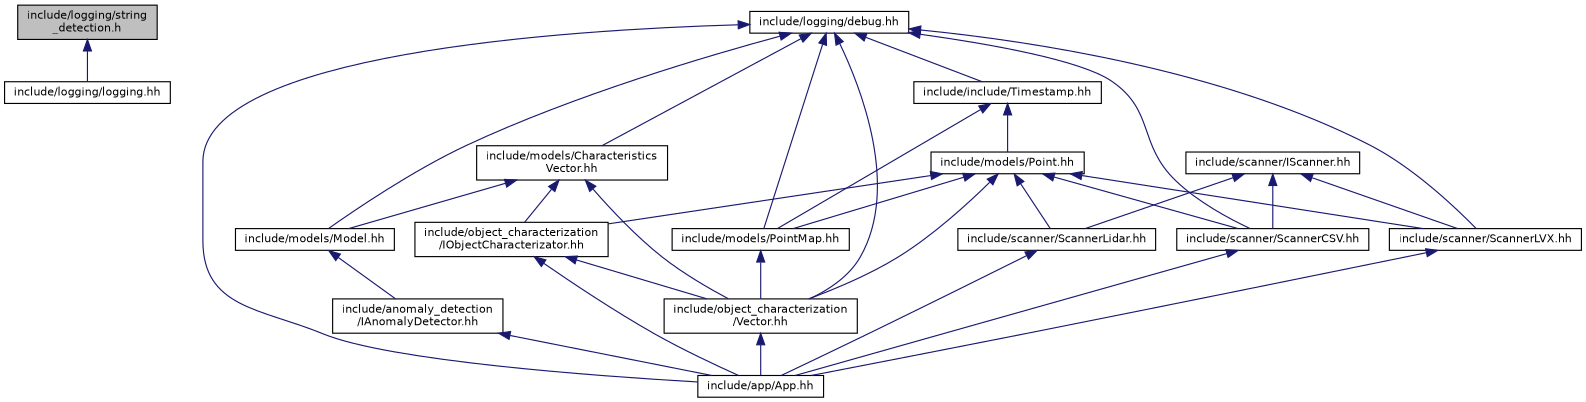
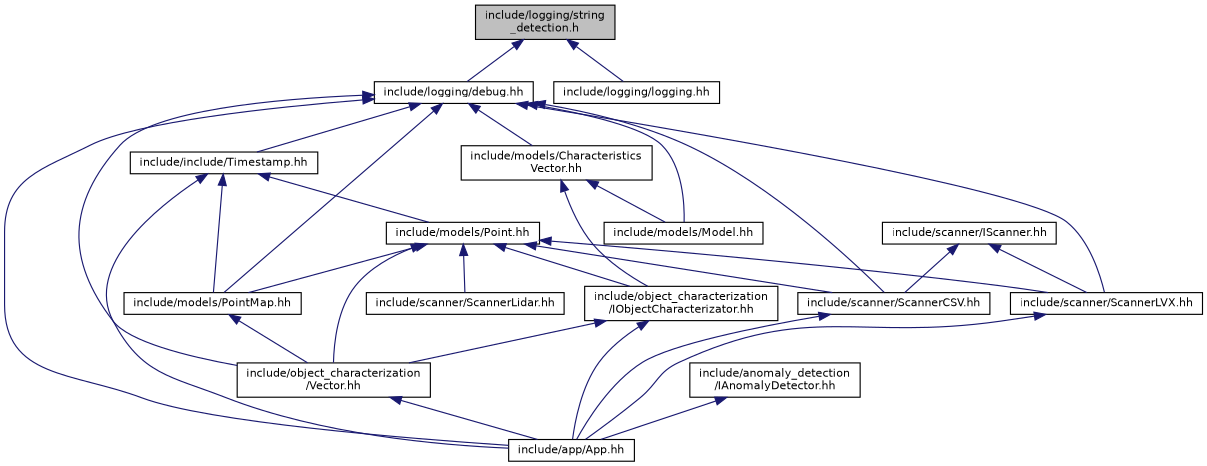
edge "include/logging/debug.hh" -> "include/logging/string _detection.h": added
edge "include/scanner/ScannerLidar.hh" -> "include/scanner/IScanner.hh": removed
edge "include/object_characterization /Vector.hh" -> "include/models/Characteristics Vector.hh": removed
edge "include/anomaly_detection /IAnomalyDetector.hh" -> "include/models/Model.hh": removed
edge "include/app/App.hh" -> "include/scanner/ScannerLidar.hh": now "include/app/App.hh" -> "include/include/Timestamp.hh"
